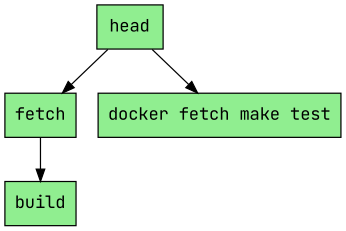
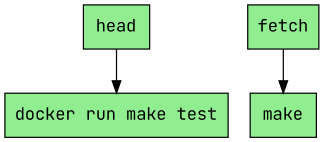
edge "head" -> "fetch": removed
node "docker fetch make test": label "docker fetch make test" -> "docker run make test"
node "build": label "build" -> "make"
